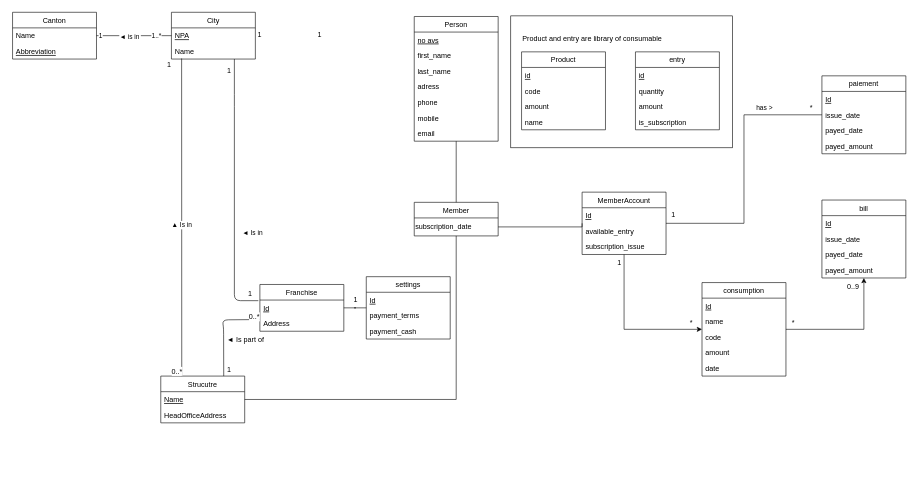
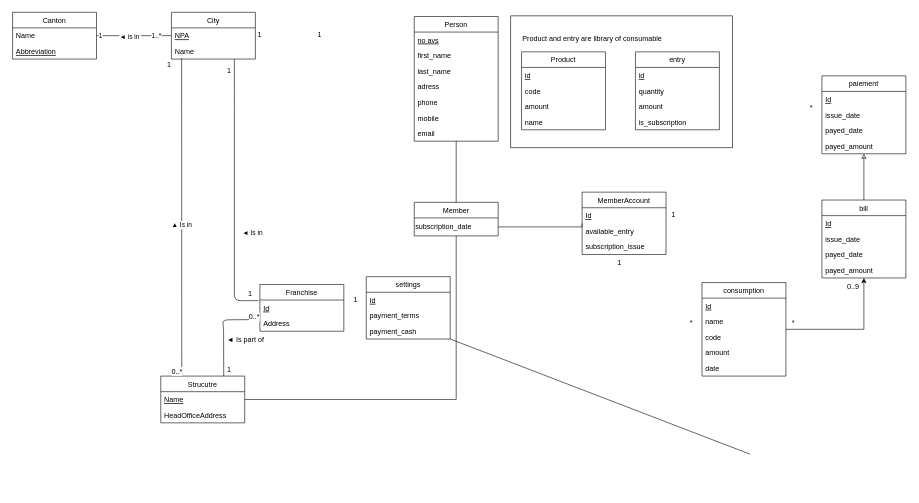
edge "paiement" -- "MemberAccount": removed, label "has >"
edge "bill" -> "paiement": added
edge "Franchise" -- "settings": now "0..9" -- "settings"
edge "MemberAccount" -> "consumption": removed
